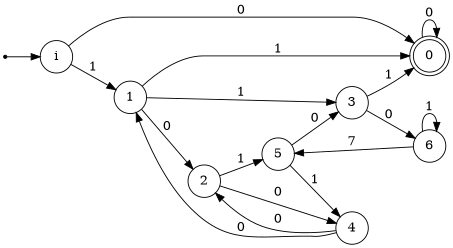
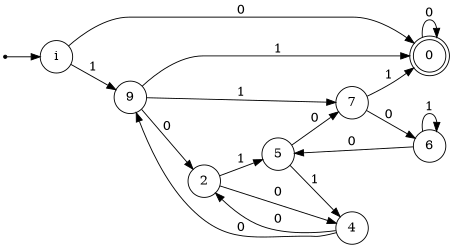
node "1": label "1" -> "9"
node "3": label "3" -> "7"
edge "6" -> "5": label "7" -> "0"
